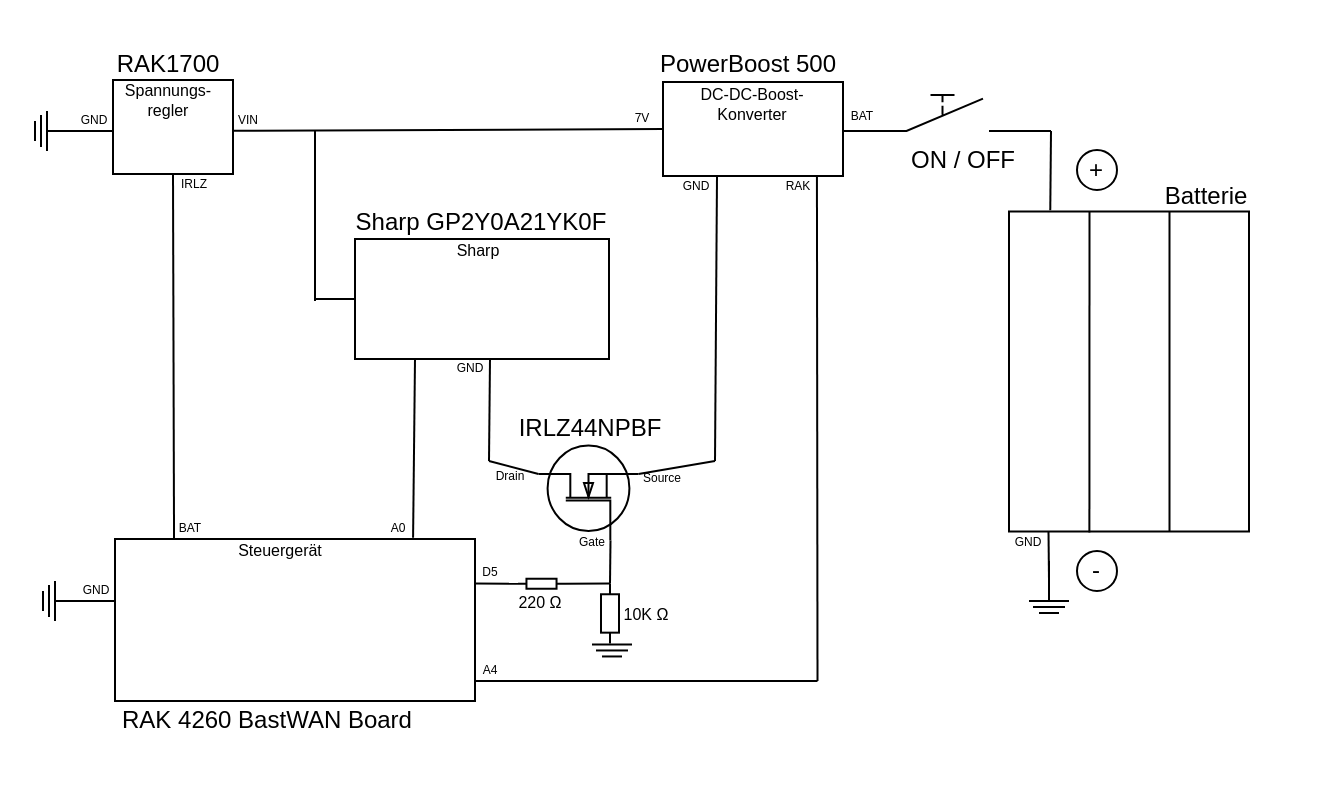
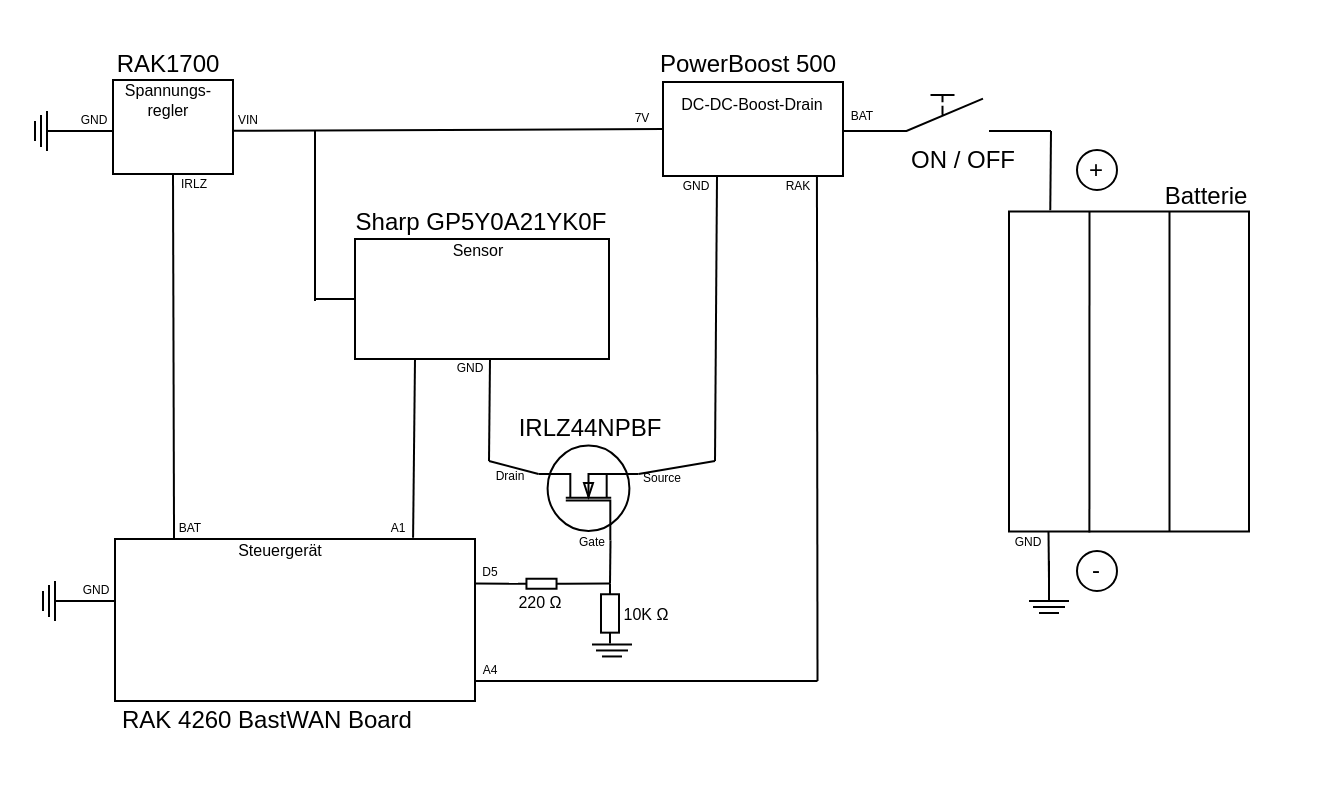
node "DC-DC-Boost-Konverter": label "DC-DC-Boost-Konverter" -> "DC-DC-Boost-Drain"
node "Sharp GP2Y0A21YK0F": label "Sharp GP2Y0A21YK0F" -> "Sharp GP5Y0A21YK0F"
node "Sharp": label "Sharp" -> "Sensor"
node "A0": label "A0" -> "A1"
